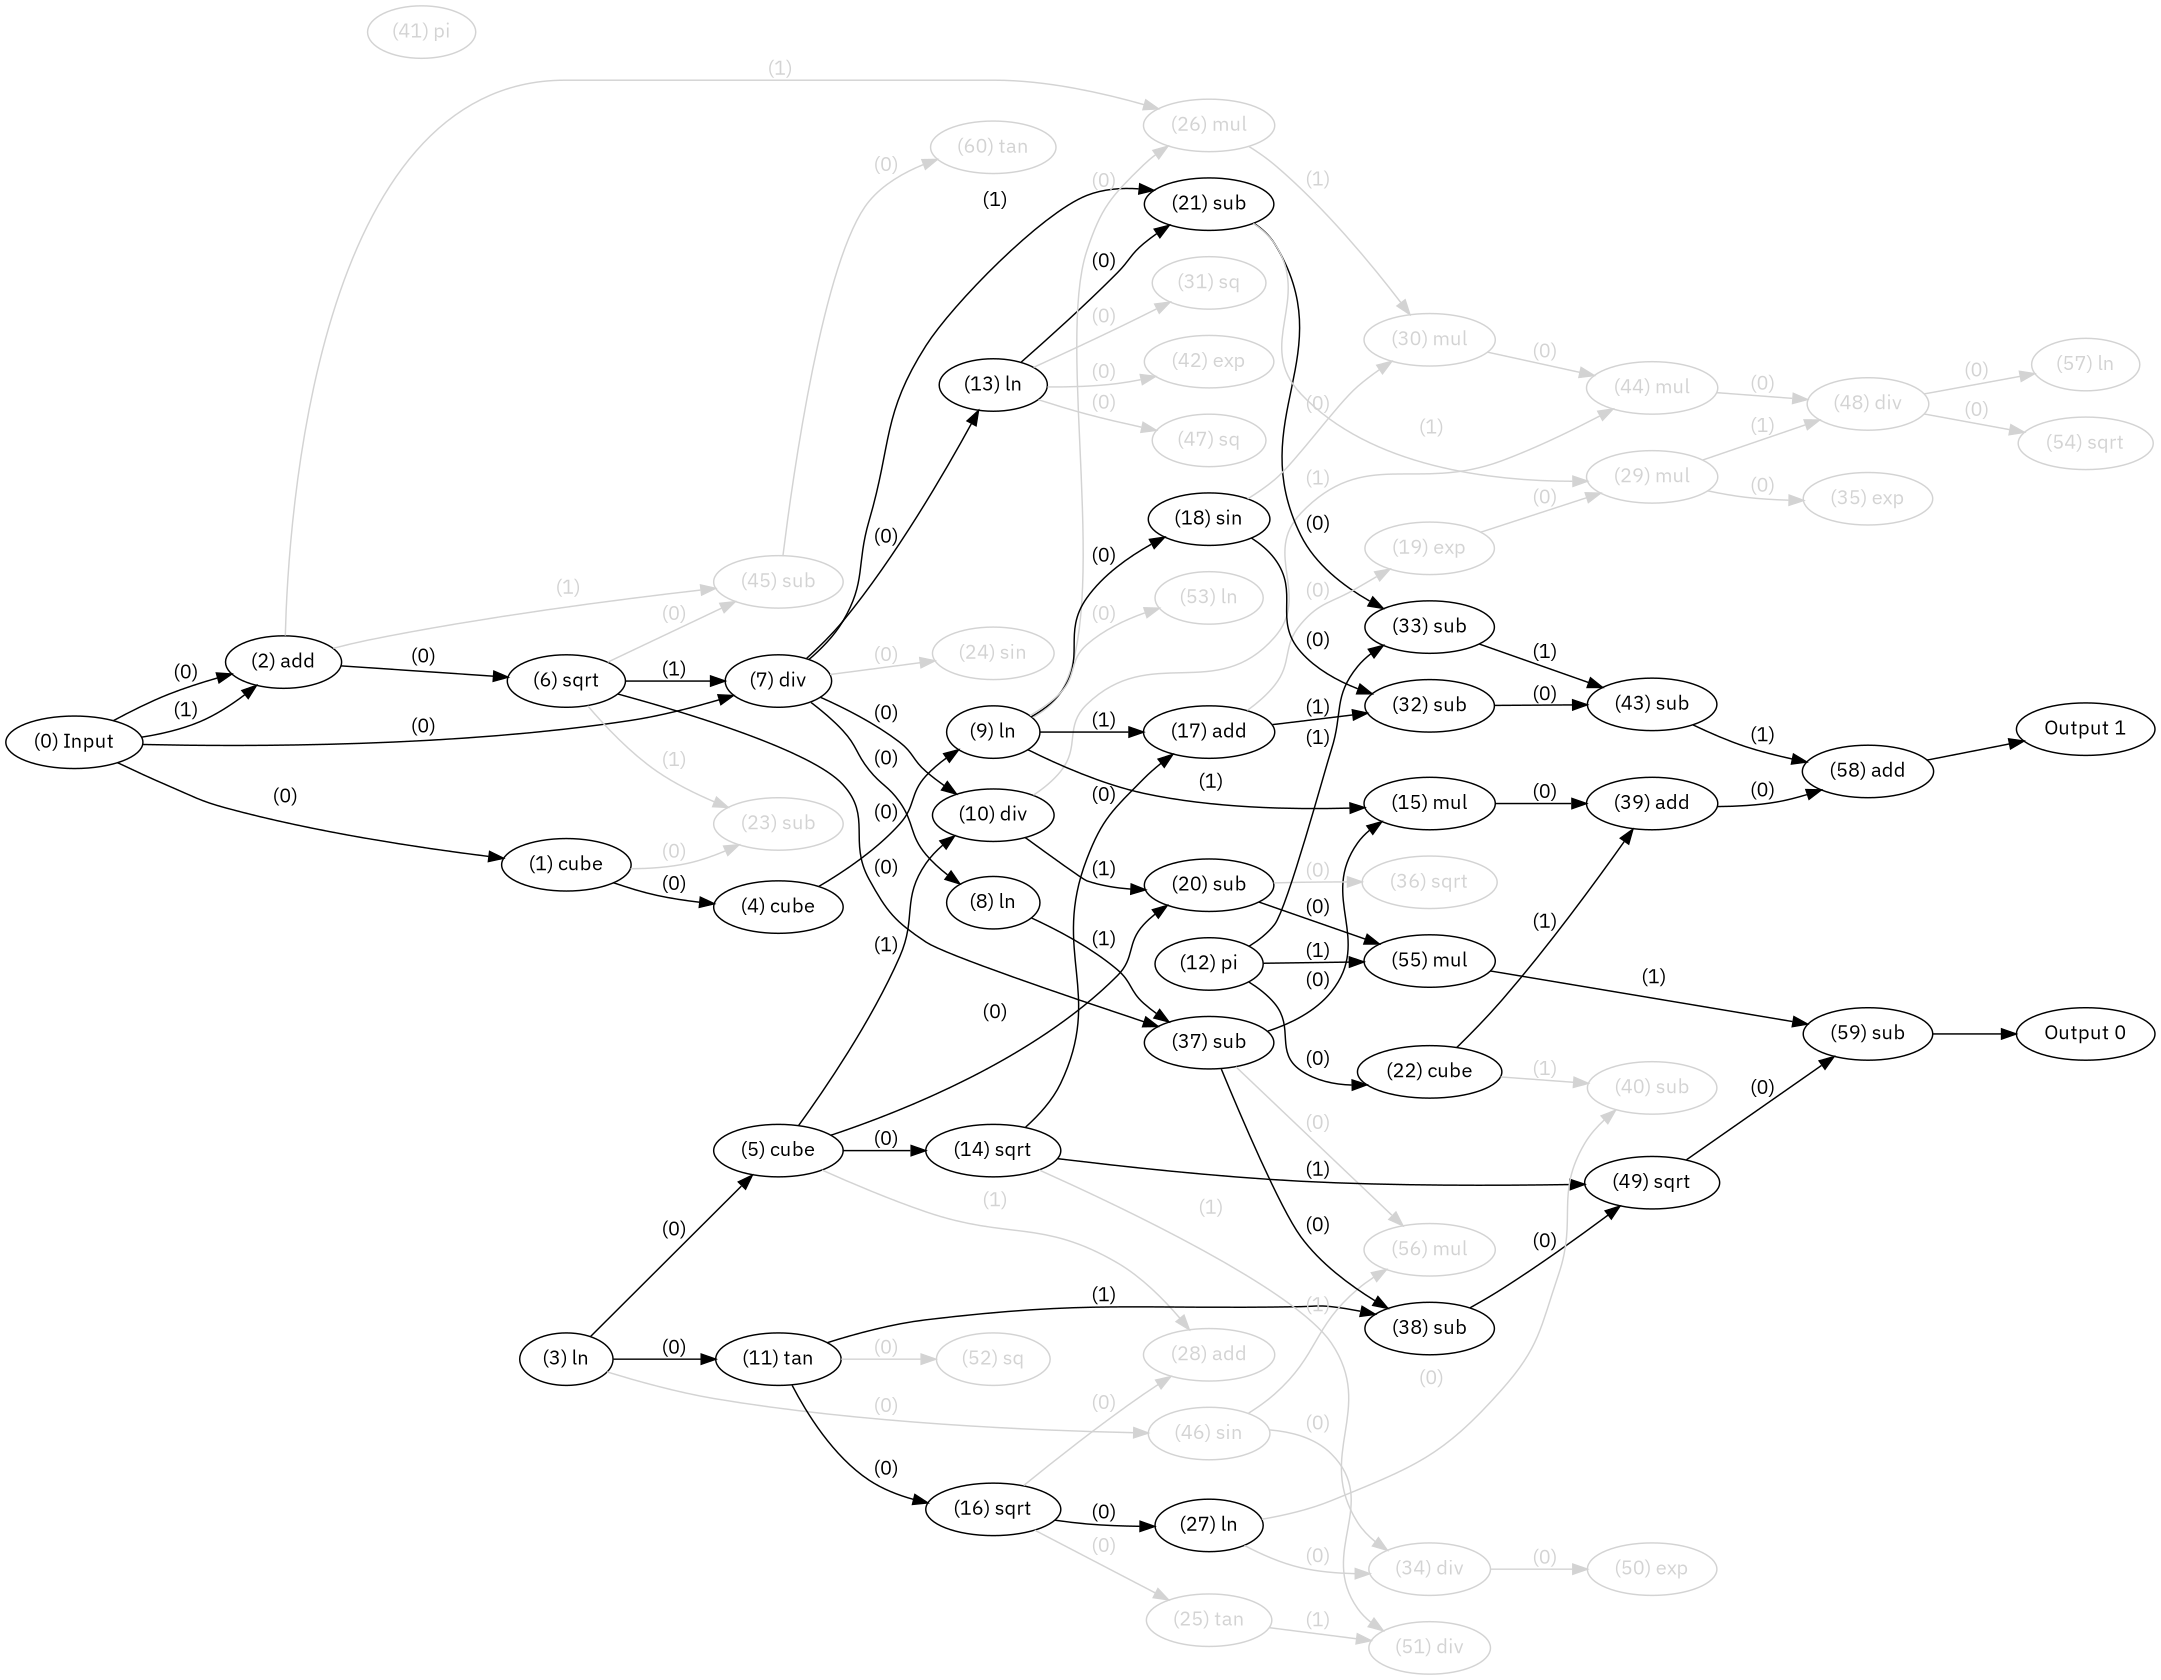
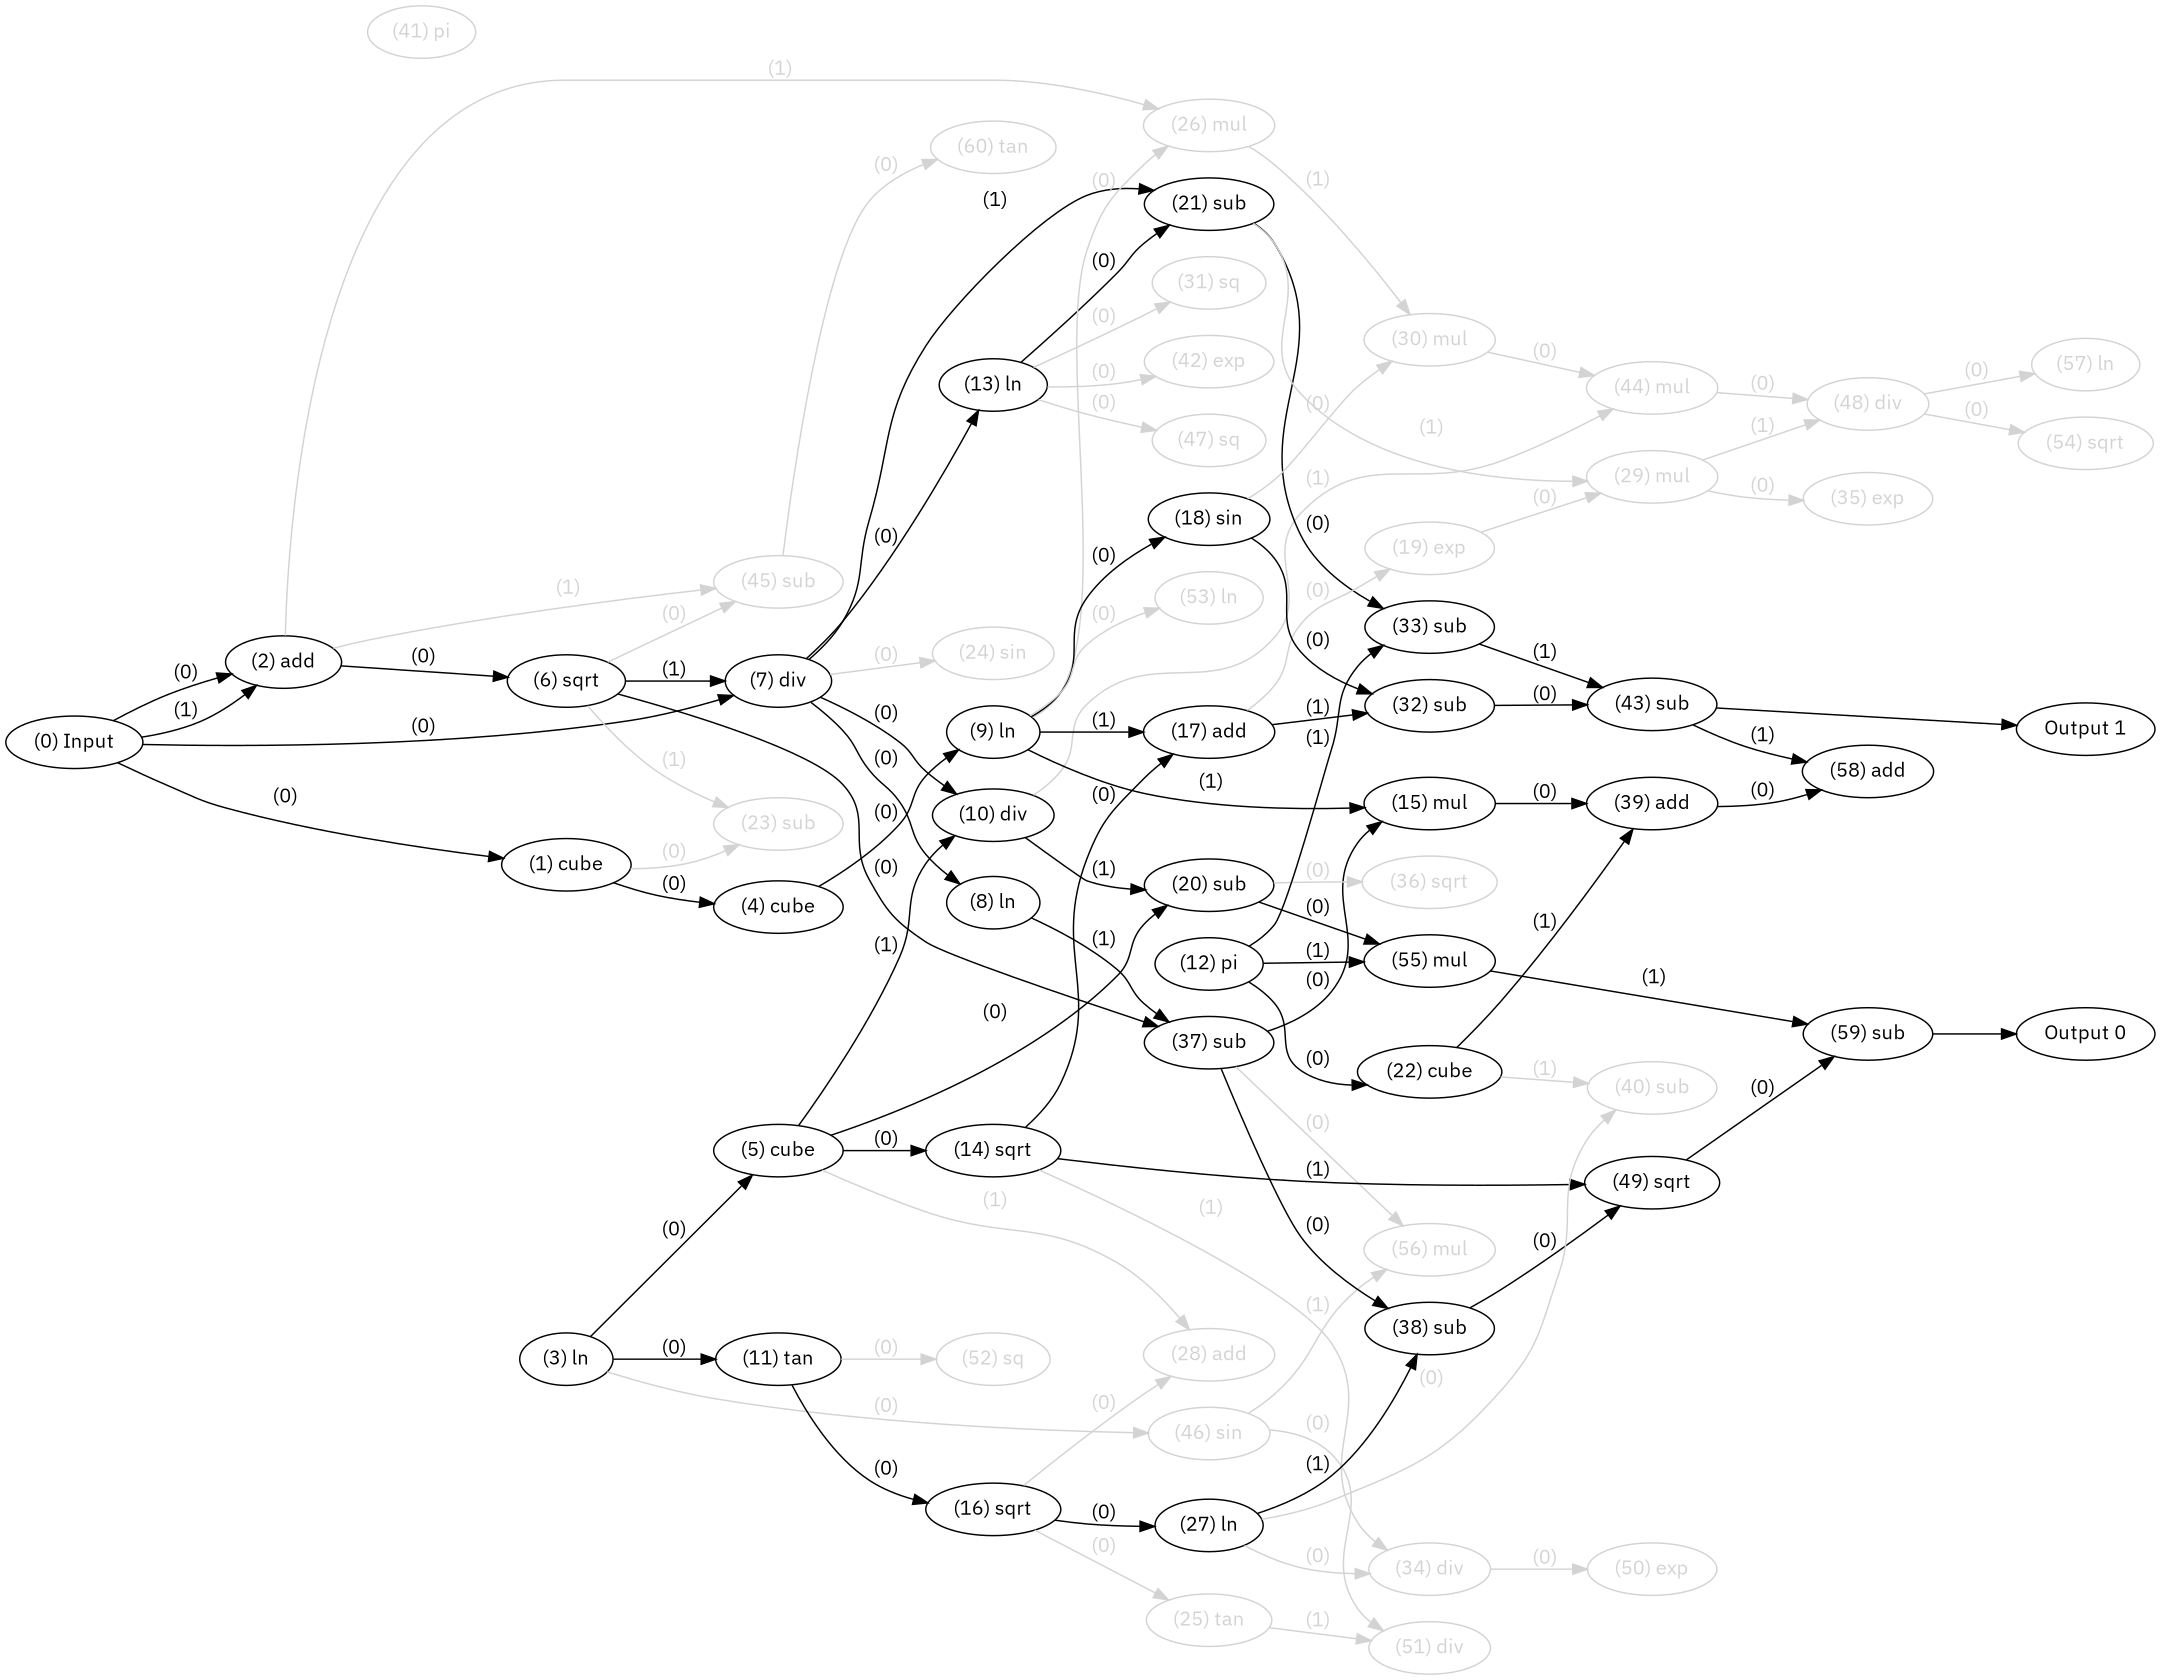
edge "(58) add" -> "Output 1": now "(43) sub" -> "Output 1"
edge "(11) tan" -> "(38) sub": now "(27) ln" -> "(38) sub"
